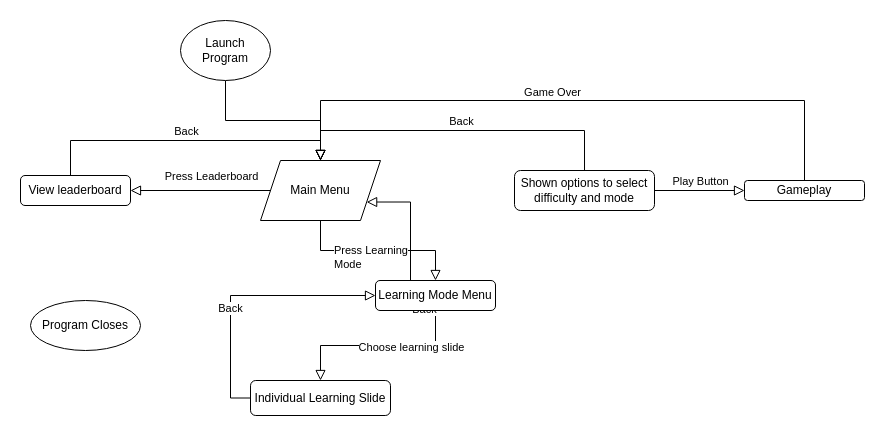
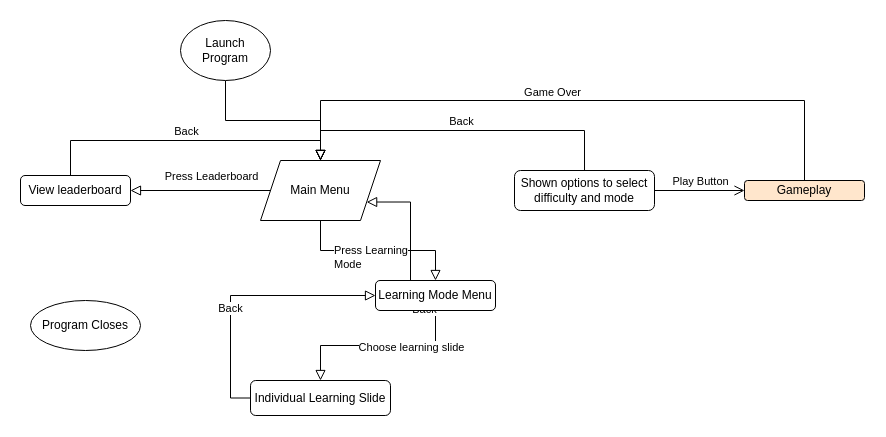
edge "Shown options to select difficulty and mode" -> "Gameplay": arrowhead block -> open
node "Gameplay": fillcolor #ffffff -> #ffe6cc
